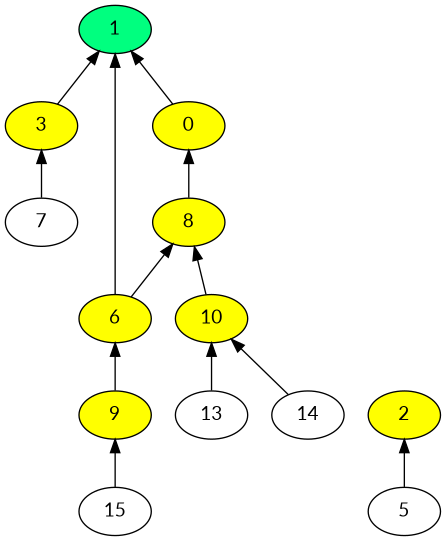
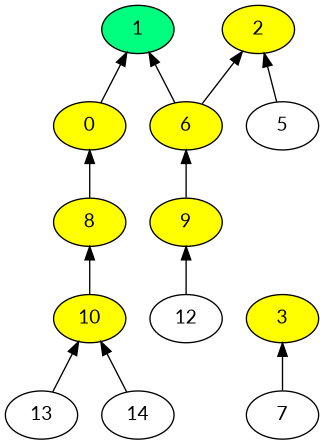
edge "3" -> "1": removed
edge "6" -> "8": now "6" -> "2"
node "15": label "15" -> "12"
